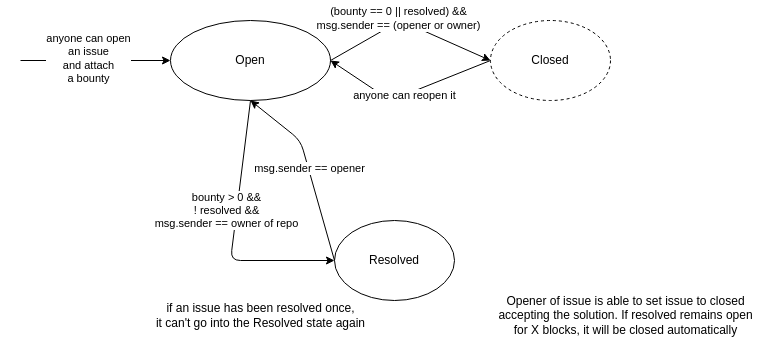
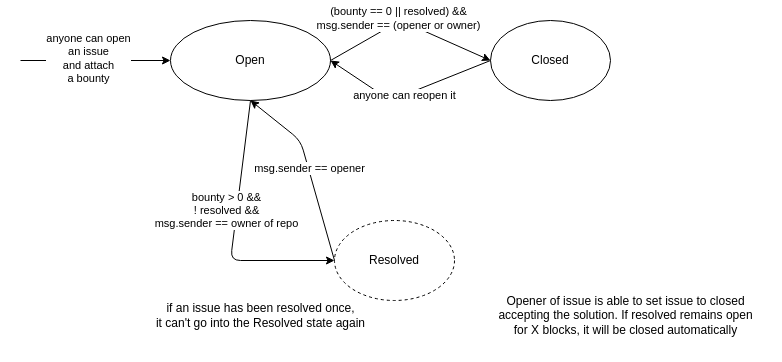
node "Closed": style dashed -> solid
node "Resolved": style solid -> dashed
